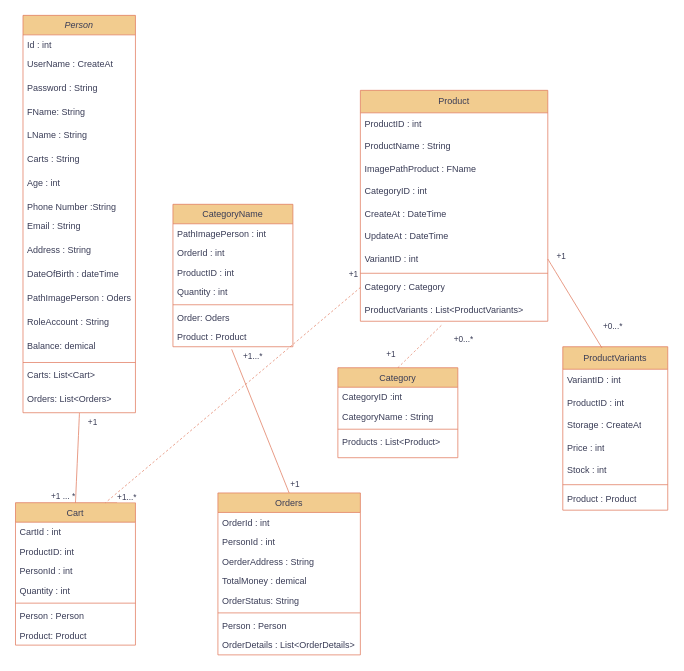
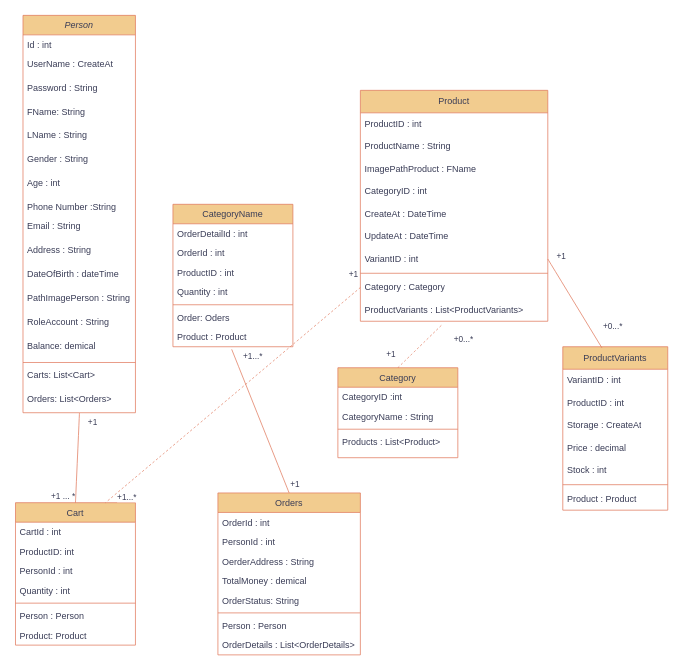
node "Carts : String": label "Carts : String" -> "Gender : String"
node "PathImagePerson : int": label "PathImagePerson : int" -> "OrderDetailId : int"
node "PathImagePerson : Oders": label "PathImagePerson : Oders" -> "PathImagePerson : String"
node "Price : int": label "Price : int" -> "Price : decimal"
